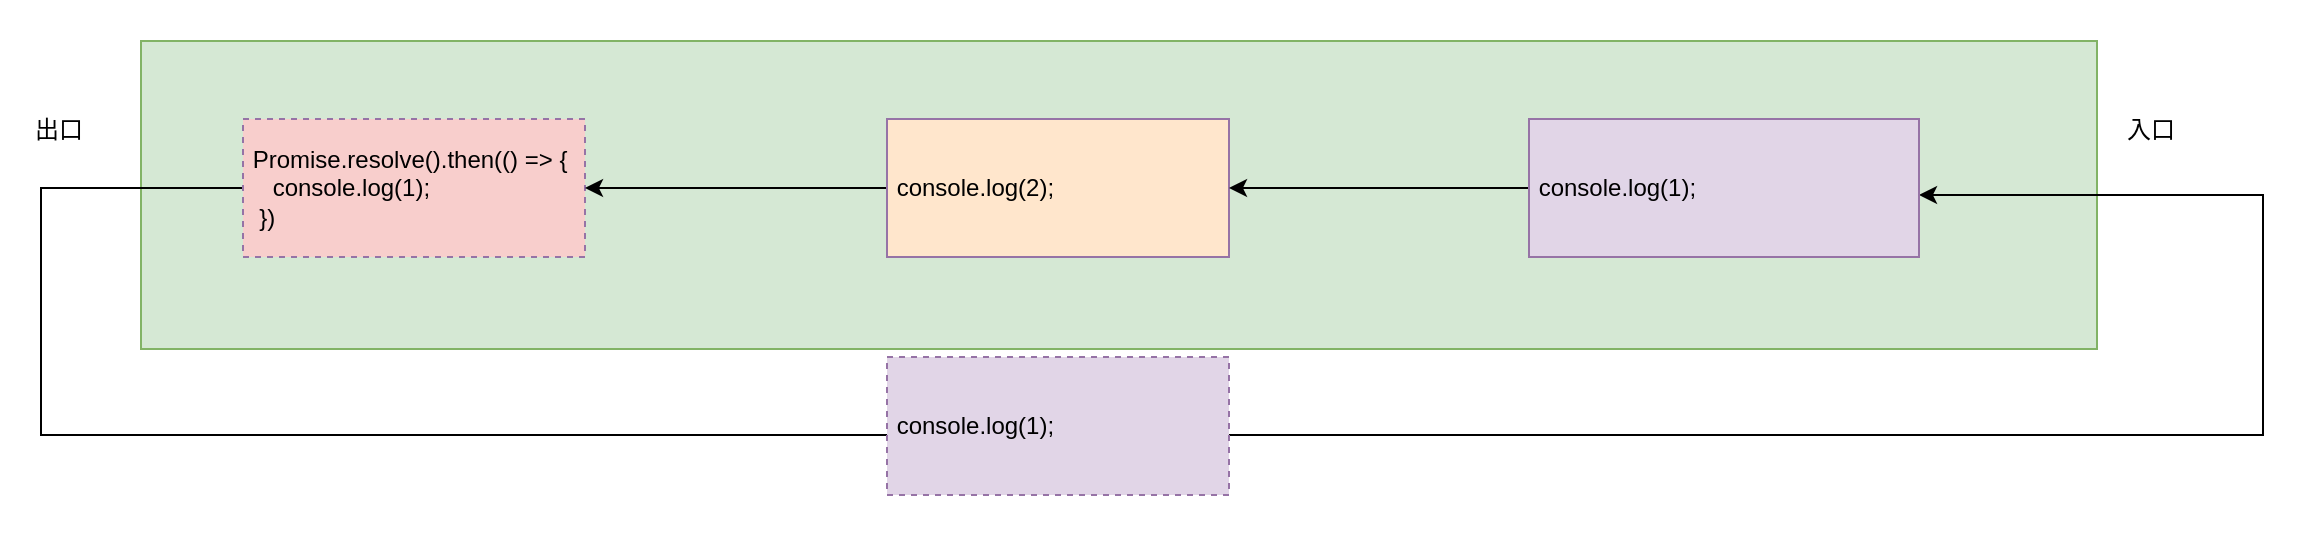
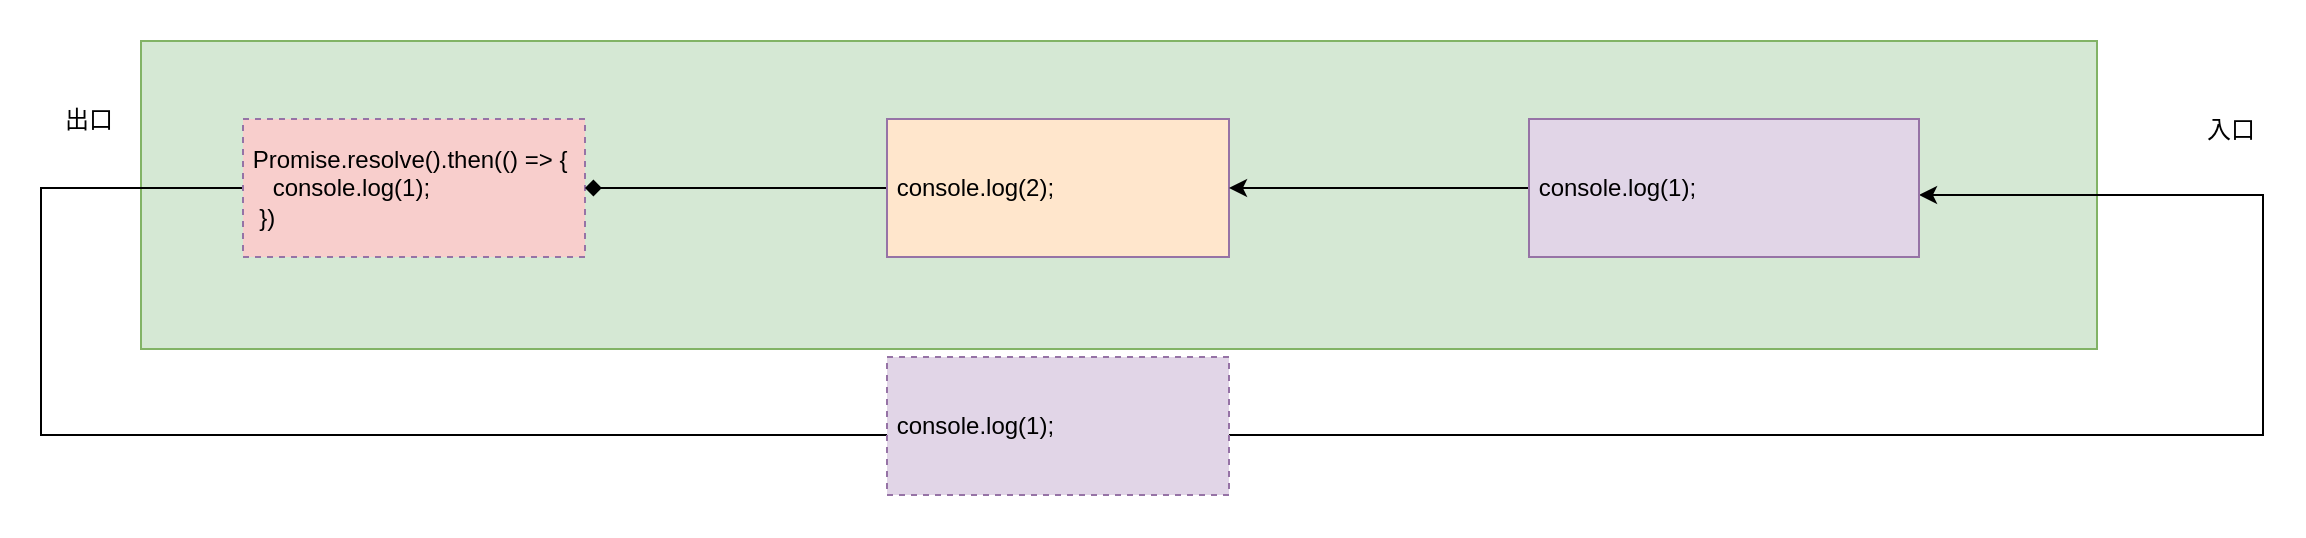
node "出口": moved (59, 131) -> (89, 121)
node "入口": moved (2151, 131) -> (2231, 131)
edge "console.log(2);" -> "Promise.resolve().then(() => { console.log(1); })": arrowhead classic -> diamond
